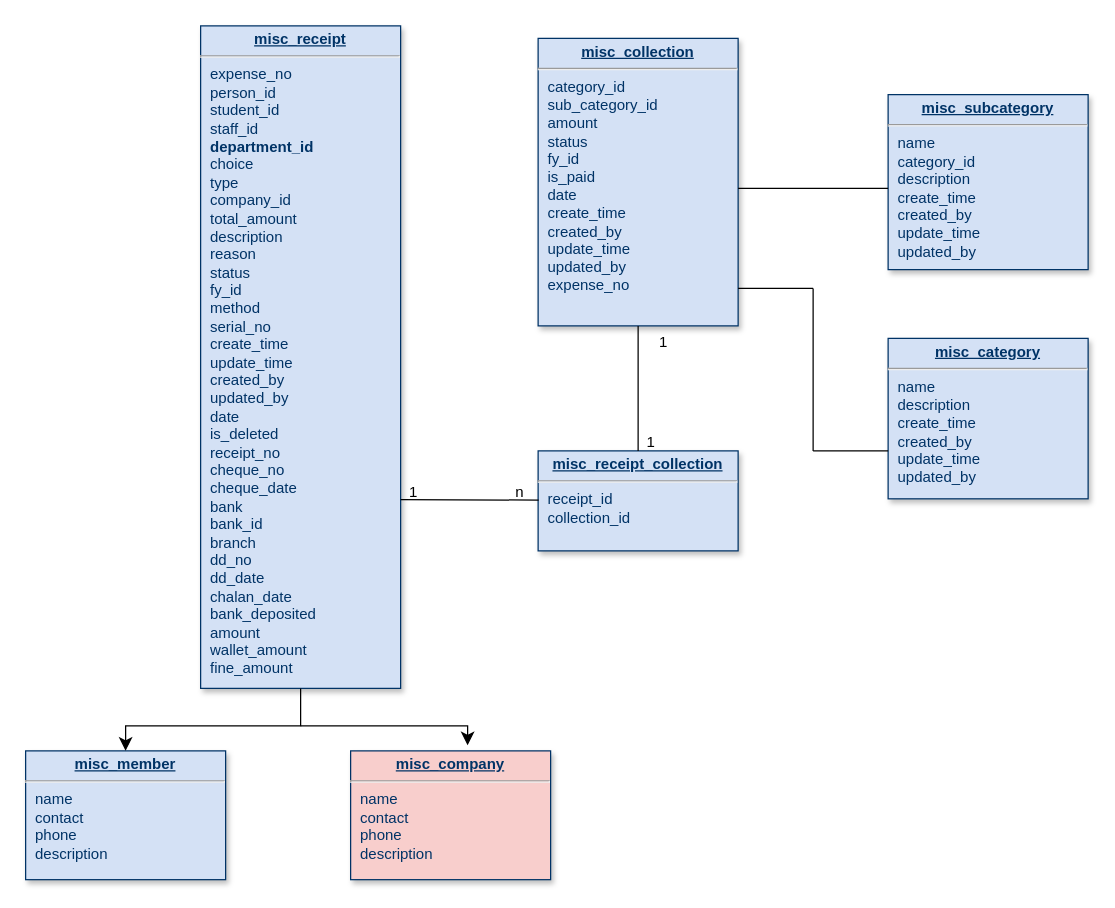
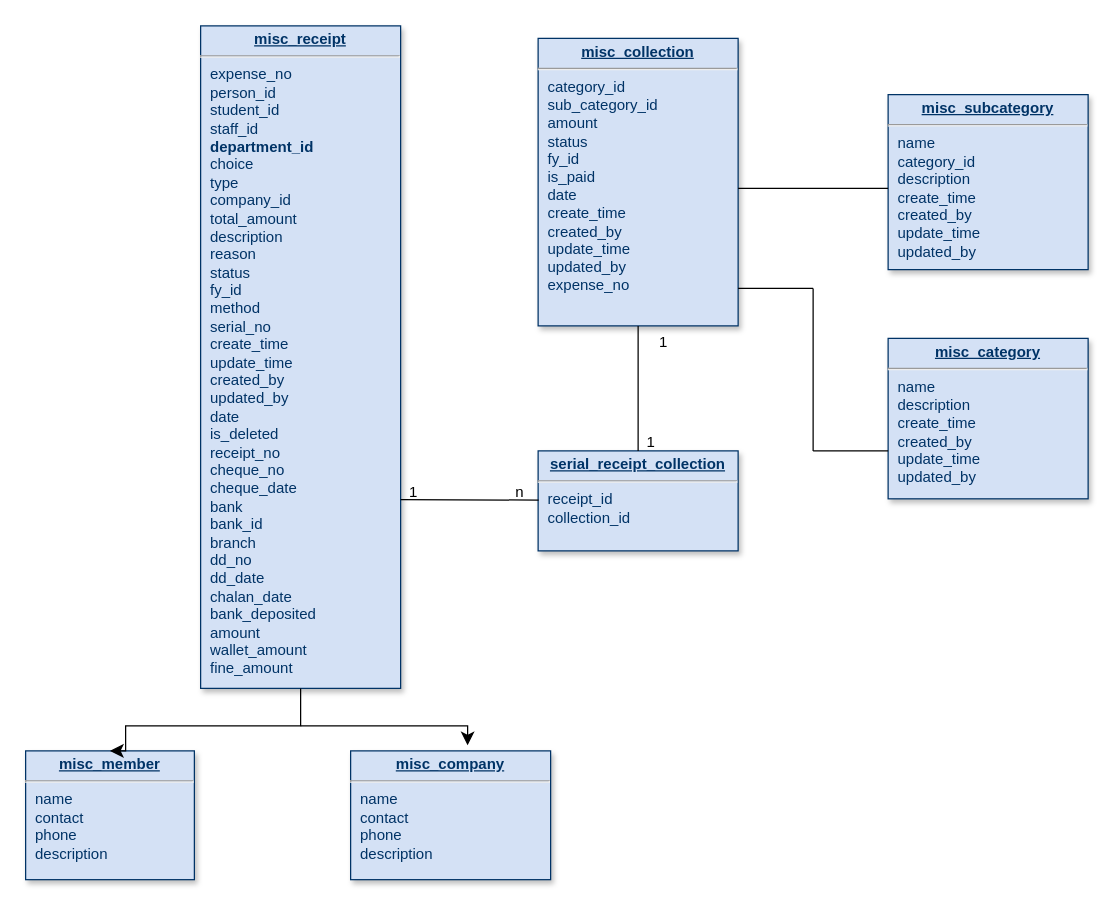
node "misc_receipt_collection receipt_id collection_id": label "misc_receipt_collection receipt_id collection_id" -> "serial_receipt_collection receipt_id collection_id"
node "misc_member name contact phone description": size 200x129 -> 169x129
node "misc_company name contact phone description": fillcolor #f8cecc -> #d4e1f5
